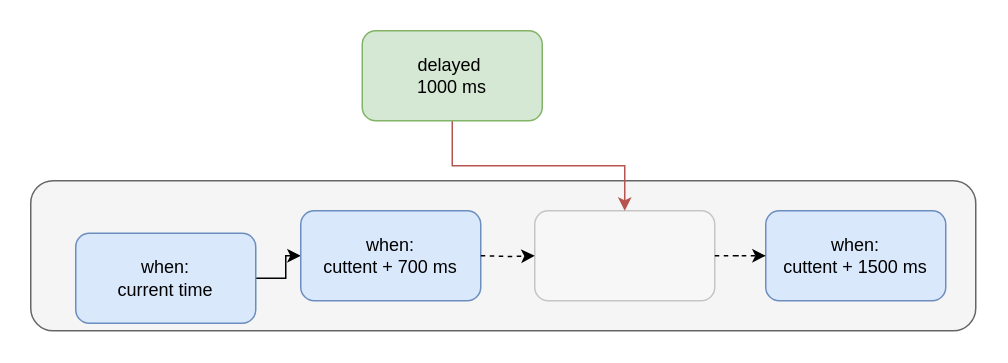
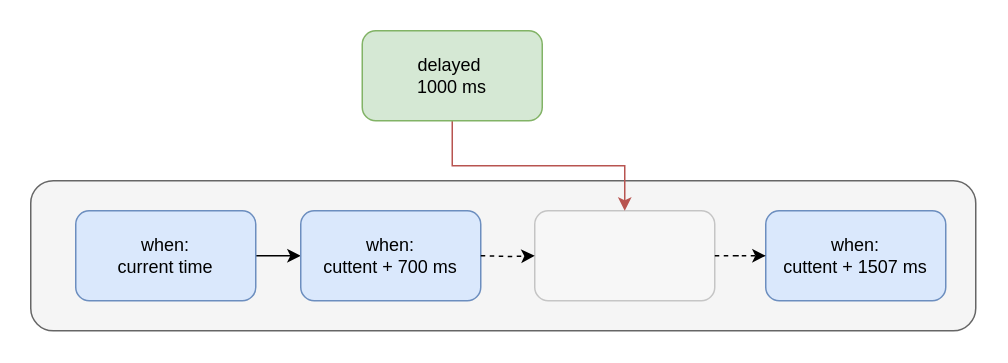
node "when: cuttent + 1500 ms": label "when: cuttent + 1500 ms" -> "when: cuttent + 1507 ms"
node "when: current time": moved (166, 278) -> (166, 256)
